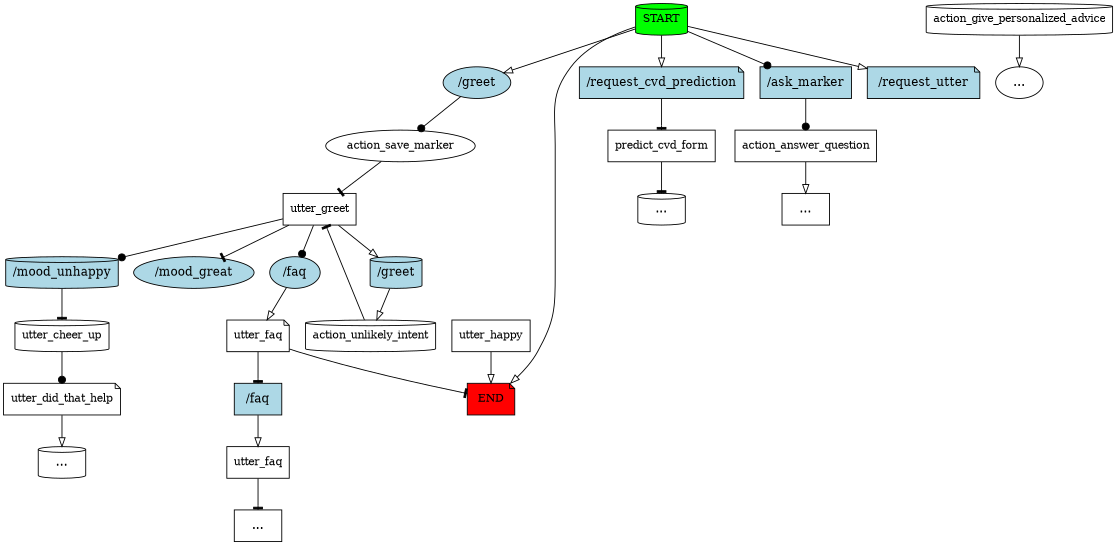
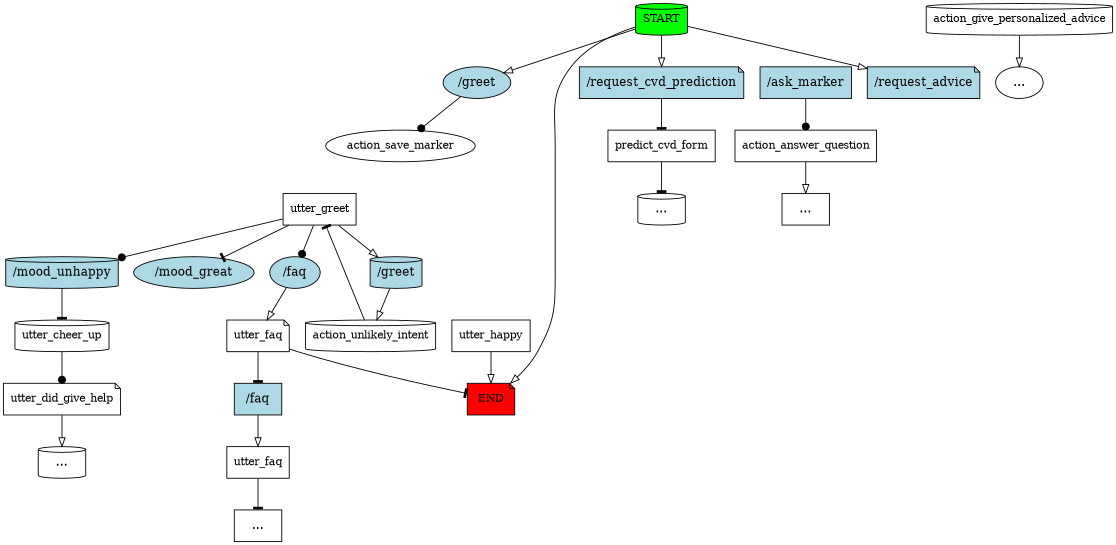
edge "START" -> "/ask_marker": removed
node "/request_utter": label "/request_utter" -> "/request_advice"
edge "action_save_marker" -> "utter_greet": removed
node "utter_did_that_help": label "utter_did_that_help" -> "utter_did_give_help"
